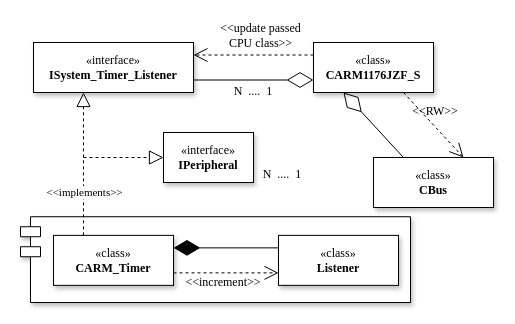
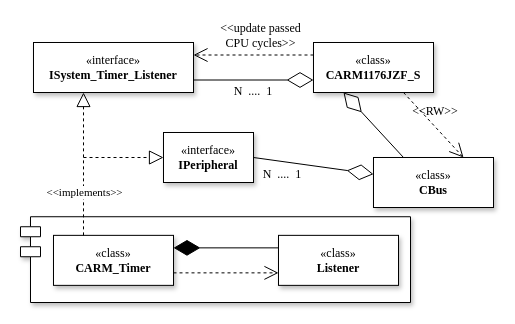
node "<<update passed CPU class>>": label "<<update passed CPU class>>" -> "<<update passed CPU cycles>>"
edge "«interface» IPeripheral" -> "«class» CBus": added
node "<<increment>>": removed
